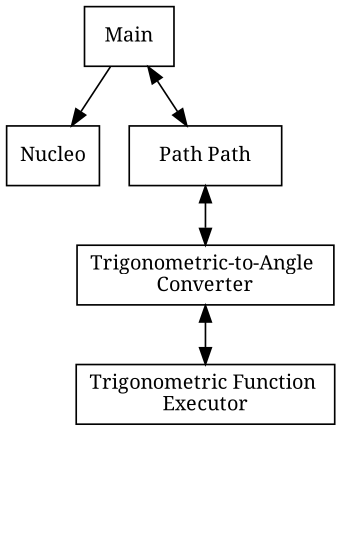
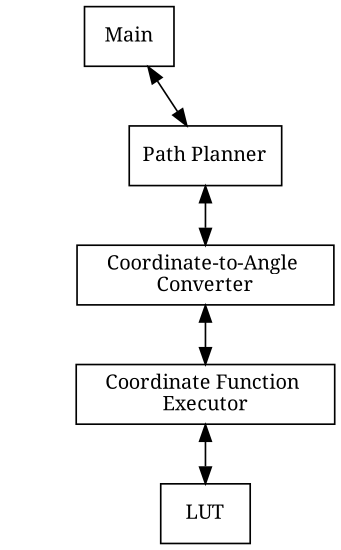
node "Nucleo": removed
node "Path Path": label "Path Path" -> "Path Planner"
node "Trigonometric-to-Angle Converter": label "Trigonometric-to-Angle Converter" -> "Coordinate-to-Angle Converter"
node "Trigonometric Function Executor": label "Trigonometric Function Executor" -> "Coordinate Function Executor"
node "LUT": added
